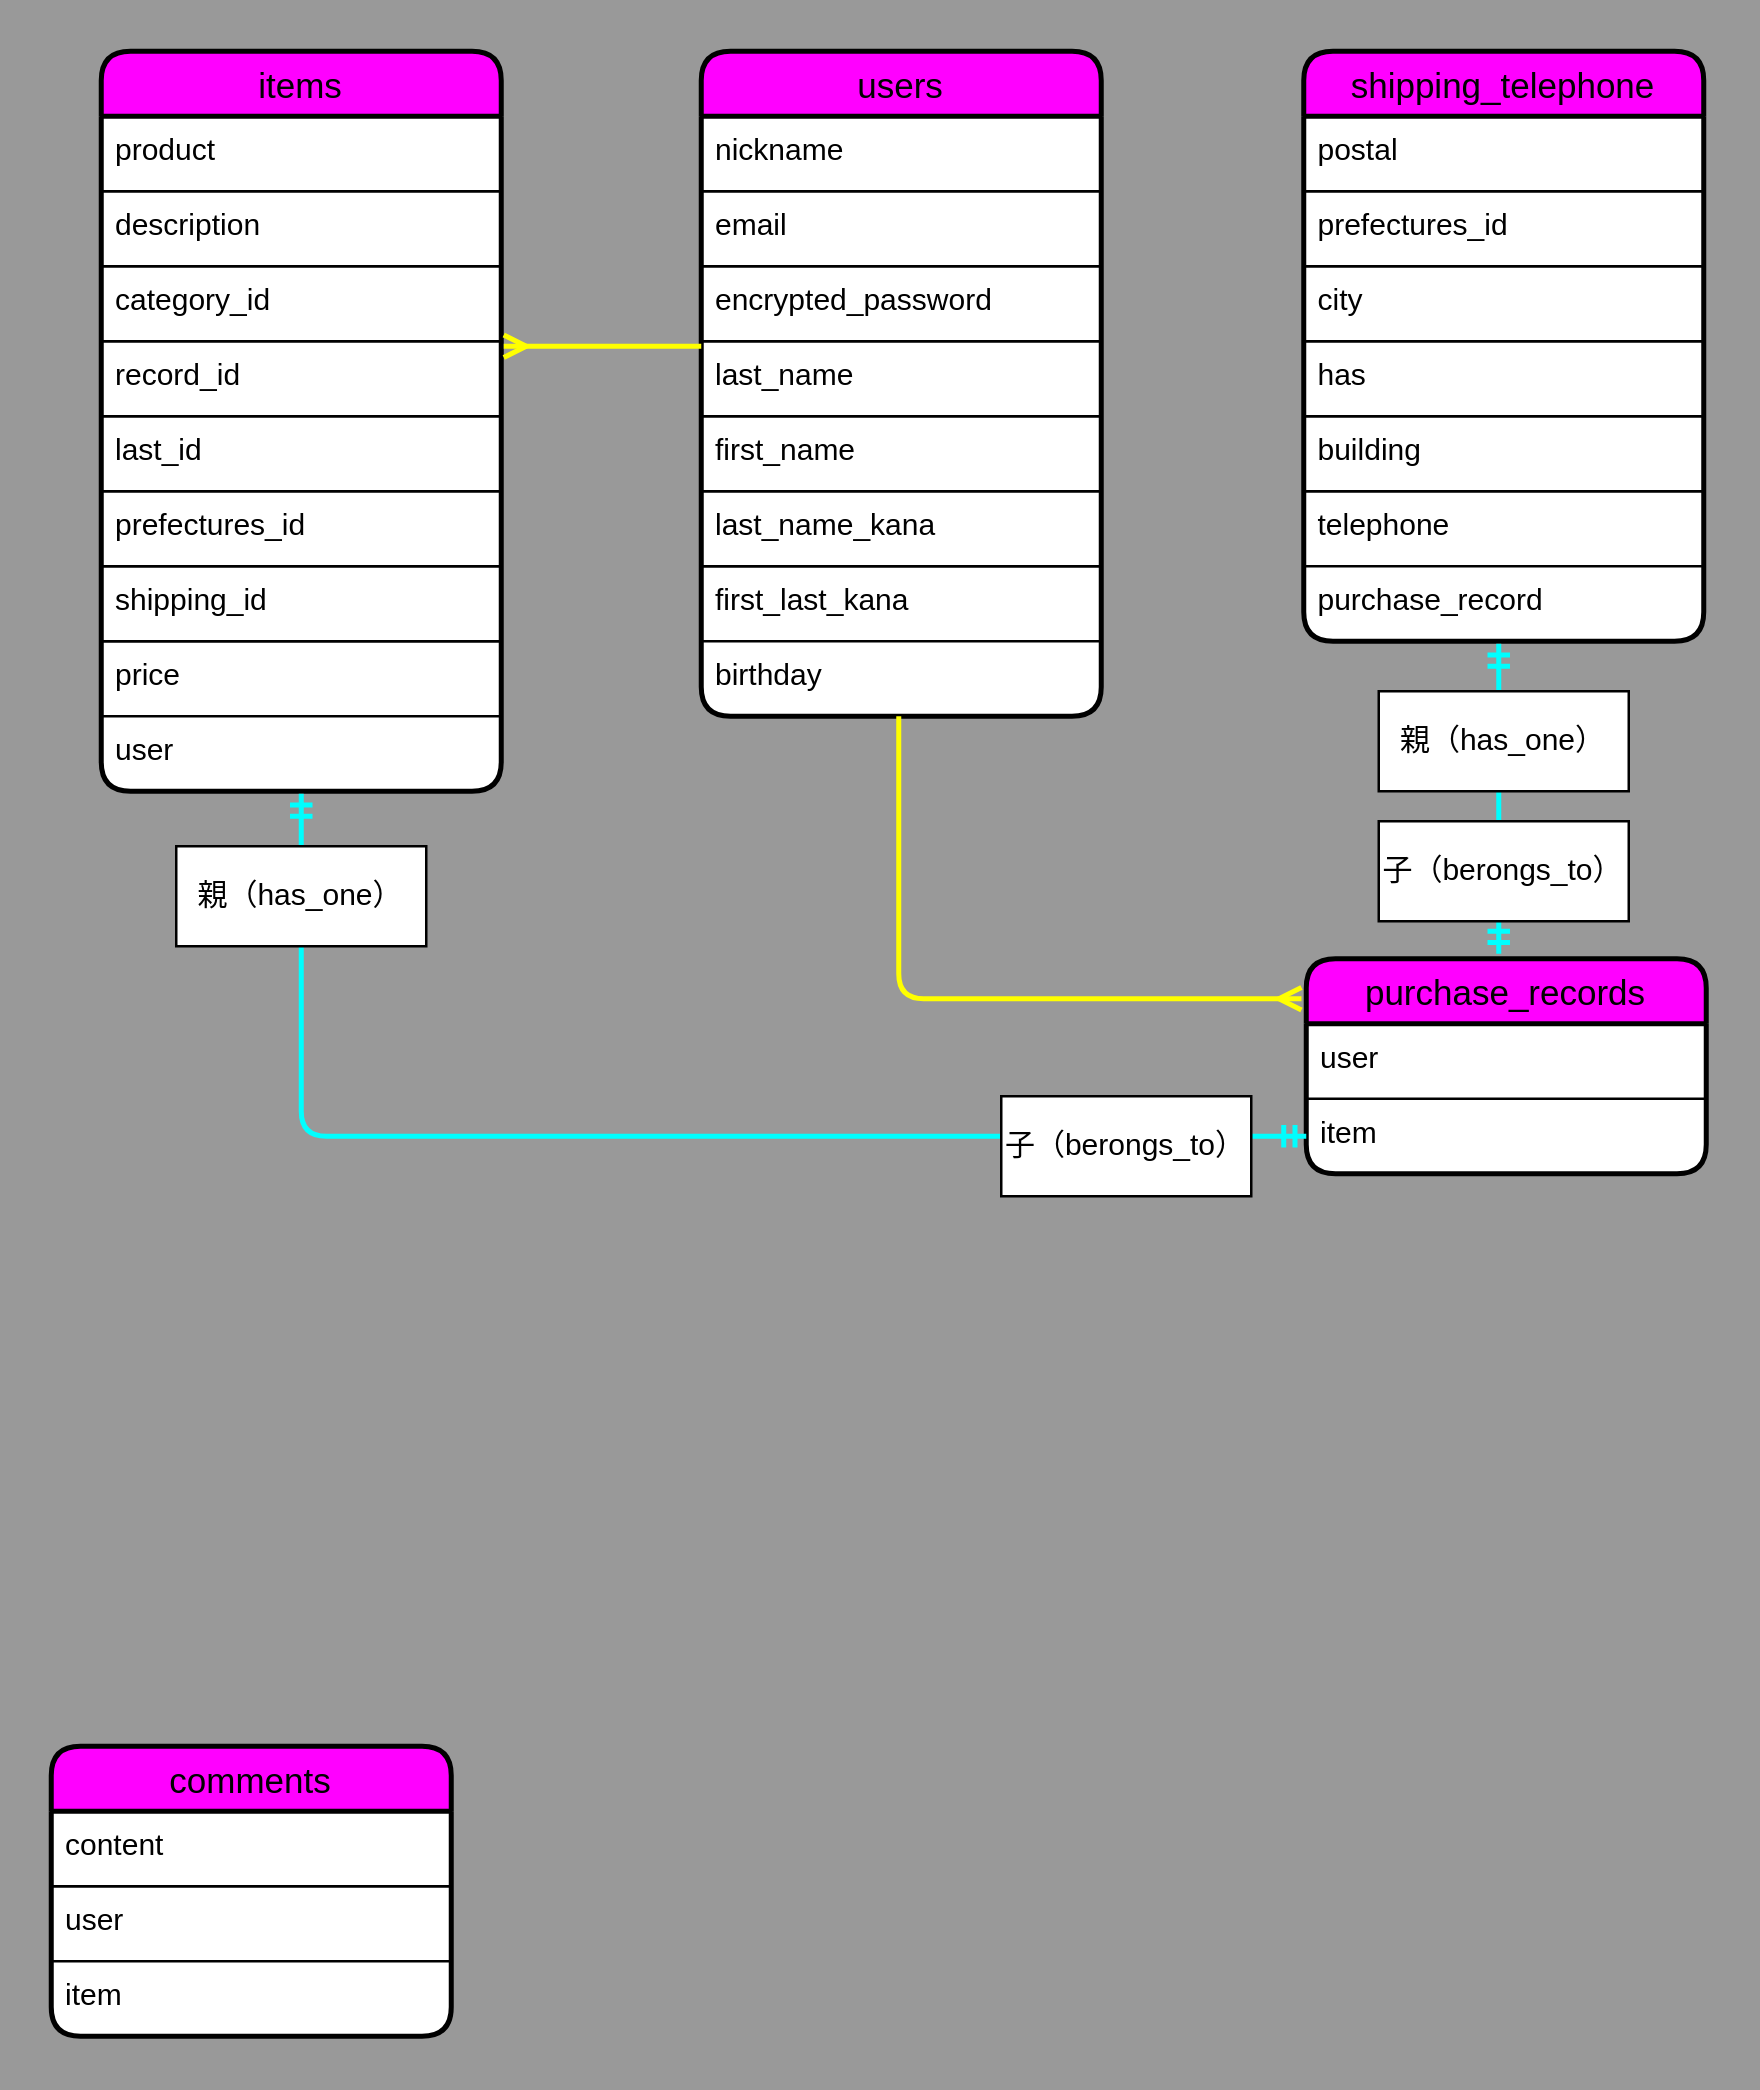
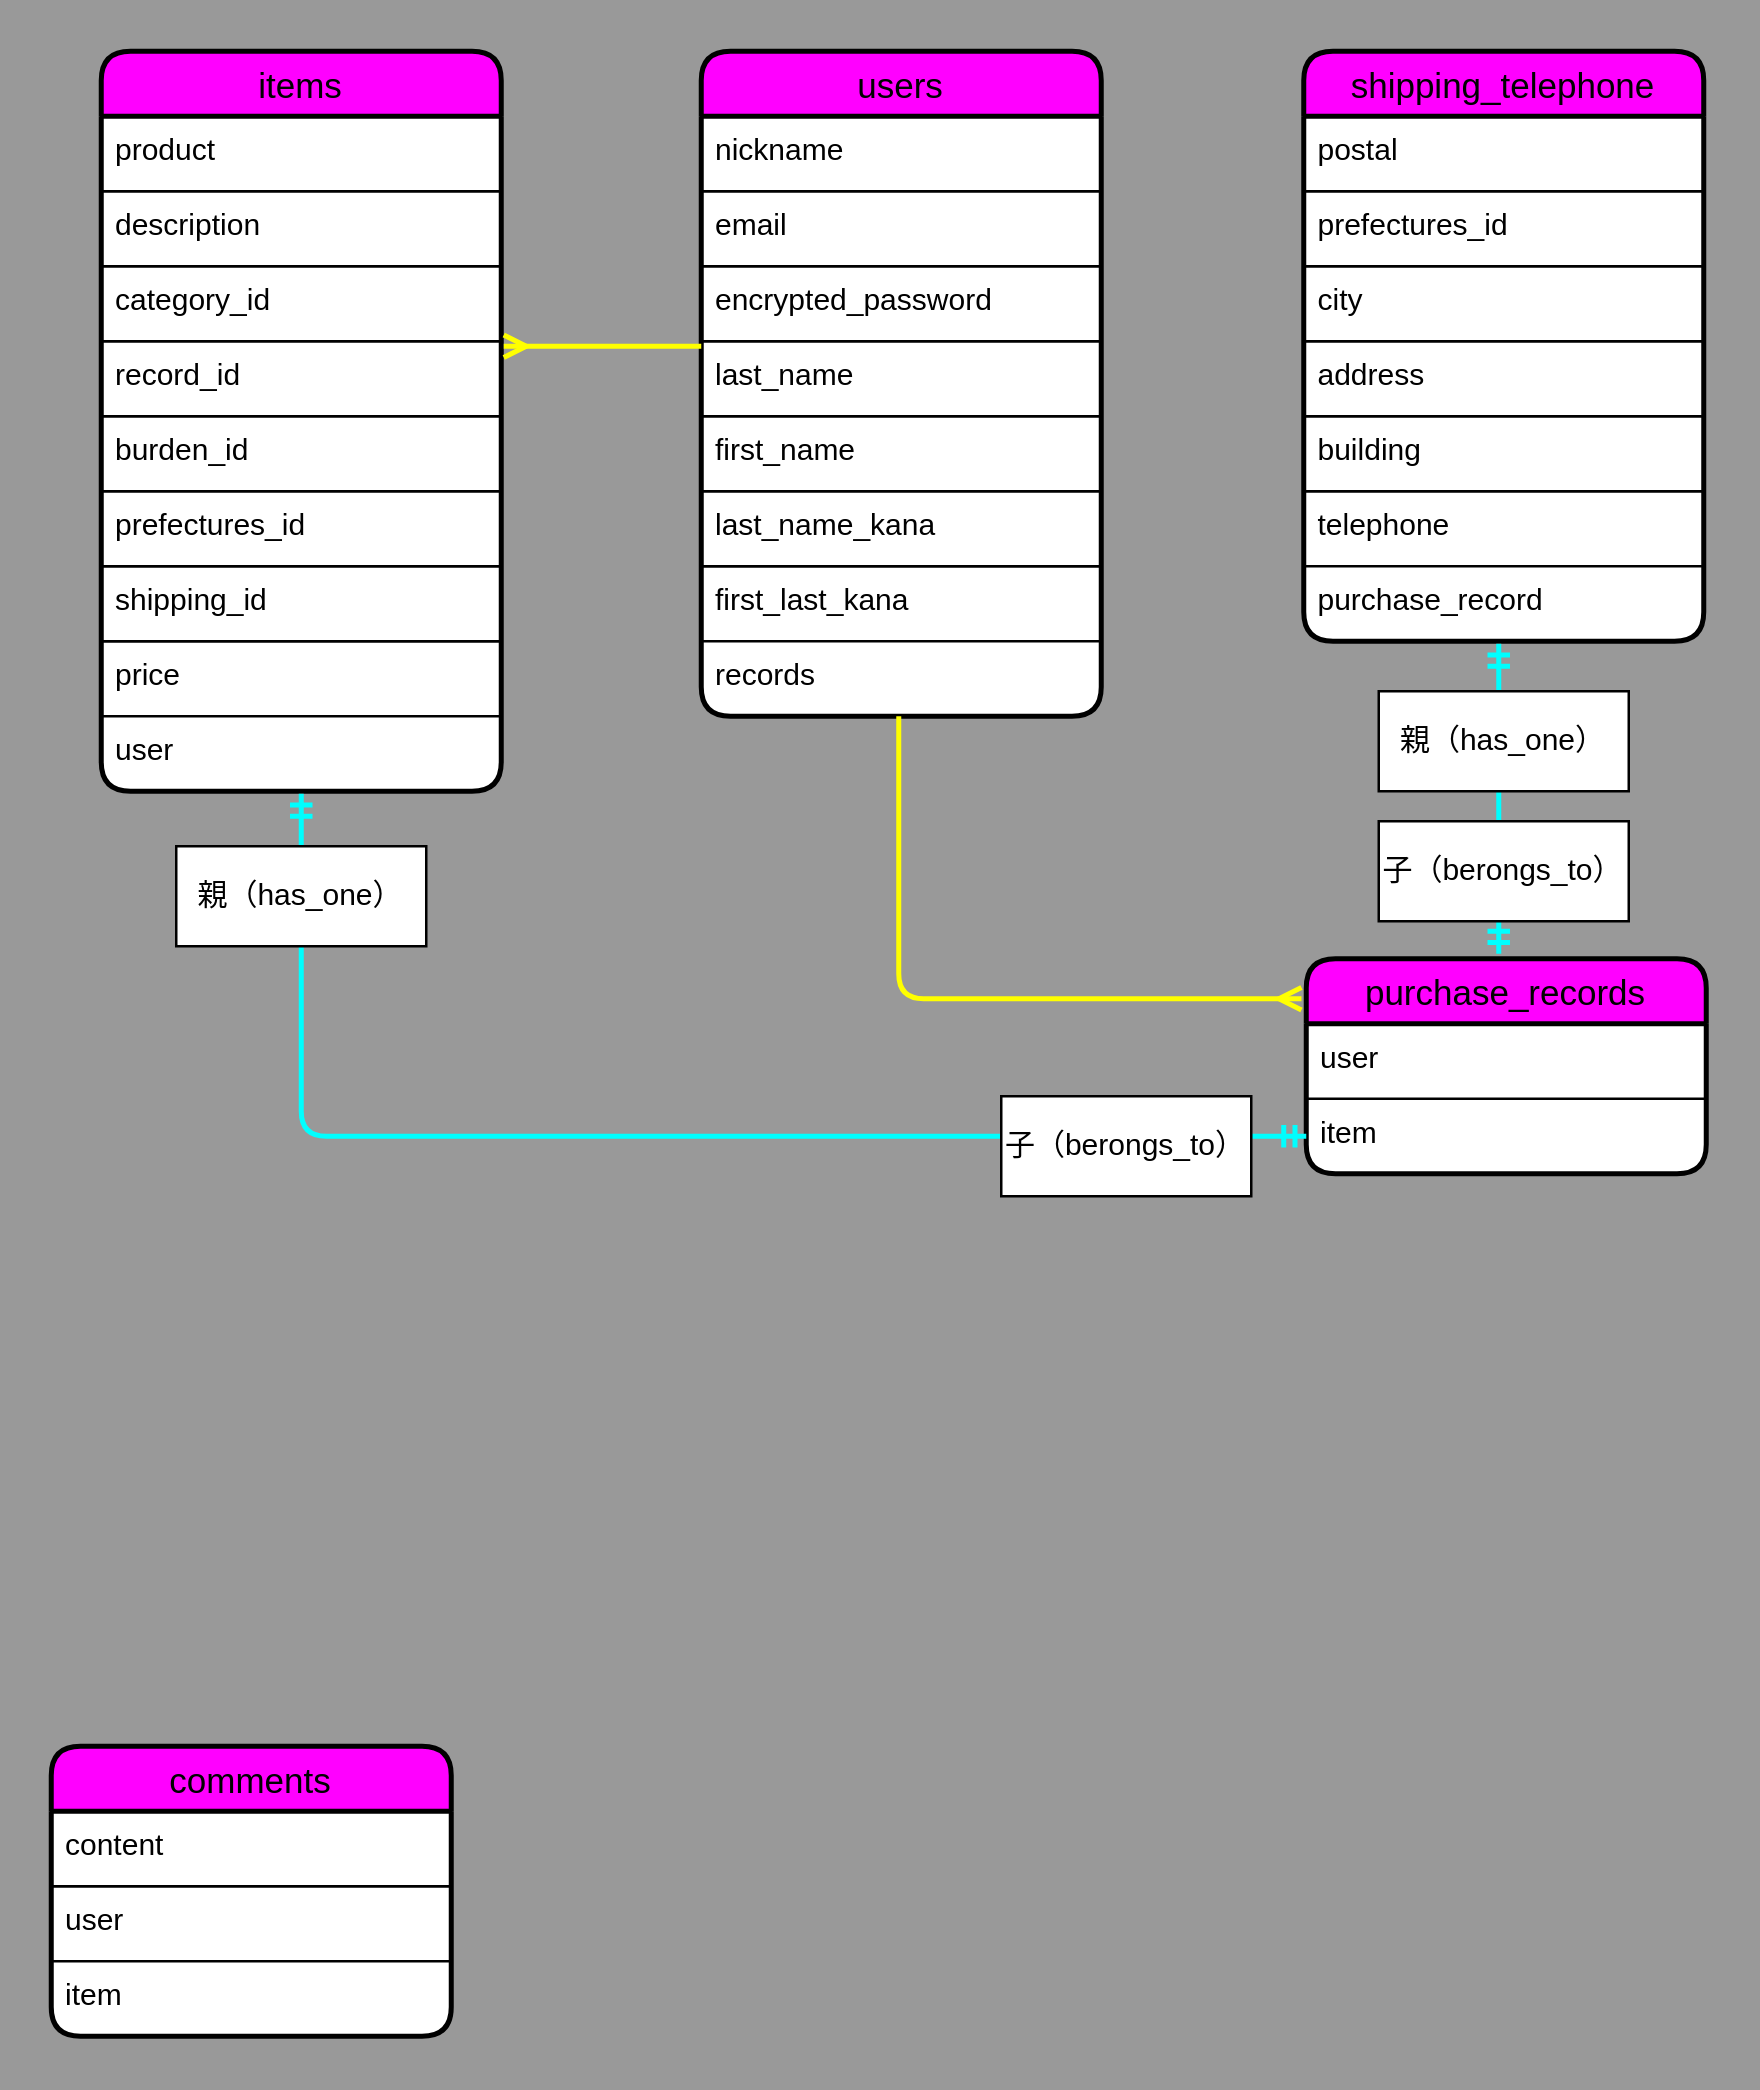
node "has": label "has" -> "address"
node "last_id": label "last_id" -> "burden_id"
node "birthday": label "birthday" -> "records"
